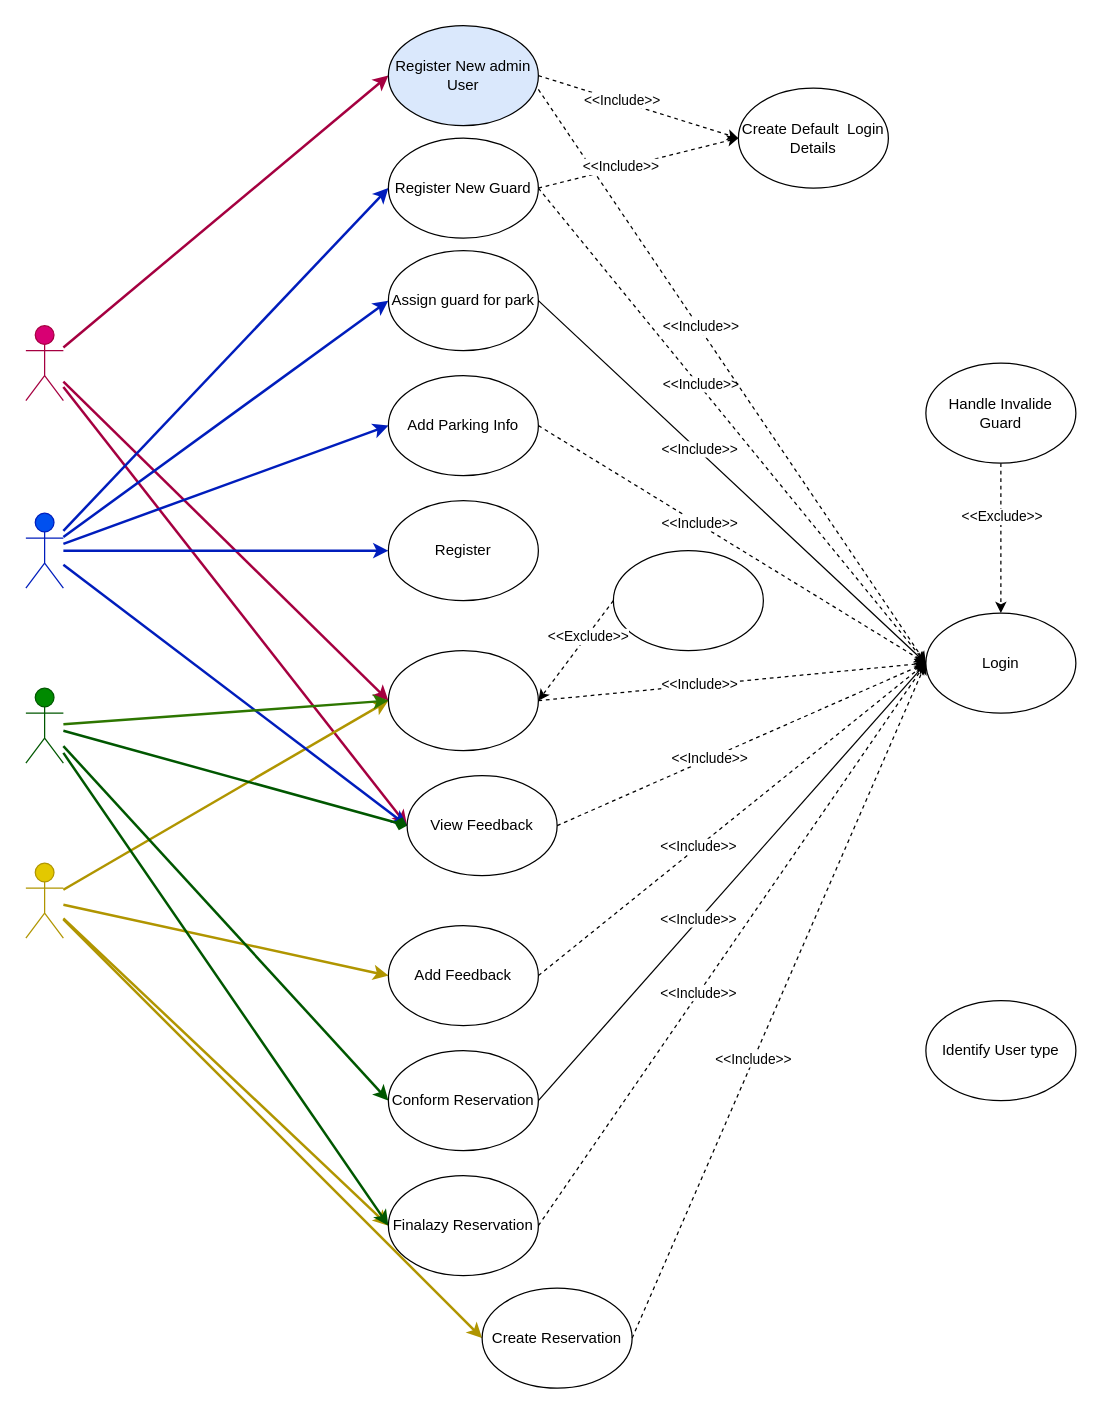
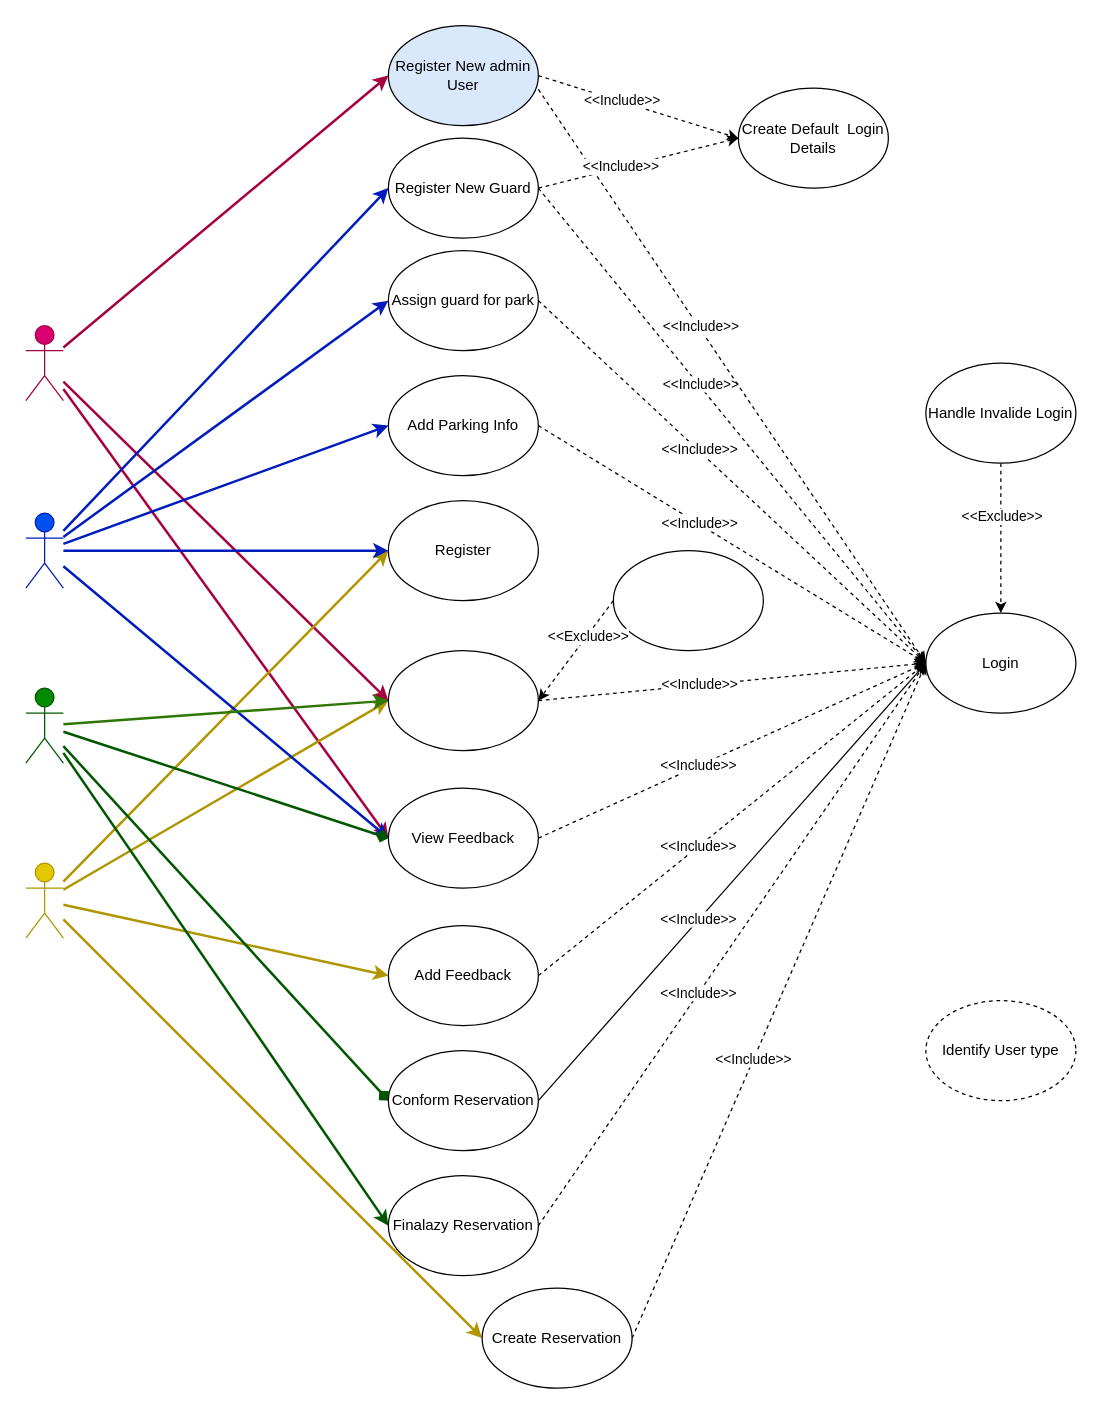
node "Handle Invalide Guard": label "Handle Invalide Guard" -> "Handle Invalide Login"
edge "Assign guard for park" -> "Login": style solid -> dashed
edge "User" -> "Register": added
node "View Feedback": moved (482, 826) -> (463, 838)
node "Identify User type": style solid -> dashed
edge "User" -> "Finalazy Reservation": removed
edge "Security Guard" -> "Conform Reservation": arrowhead classic -> diamond
